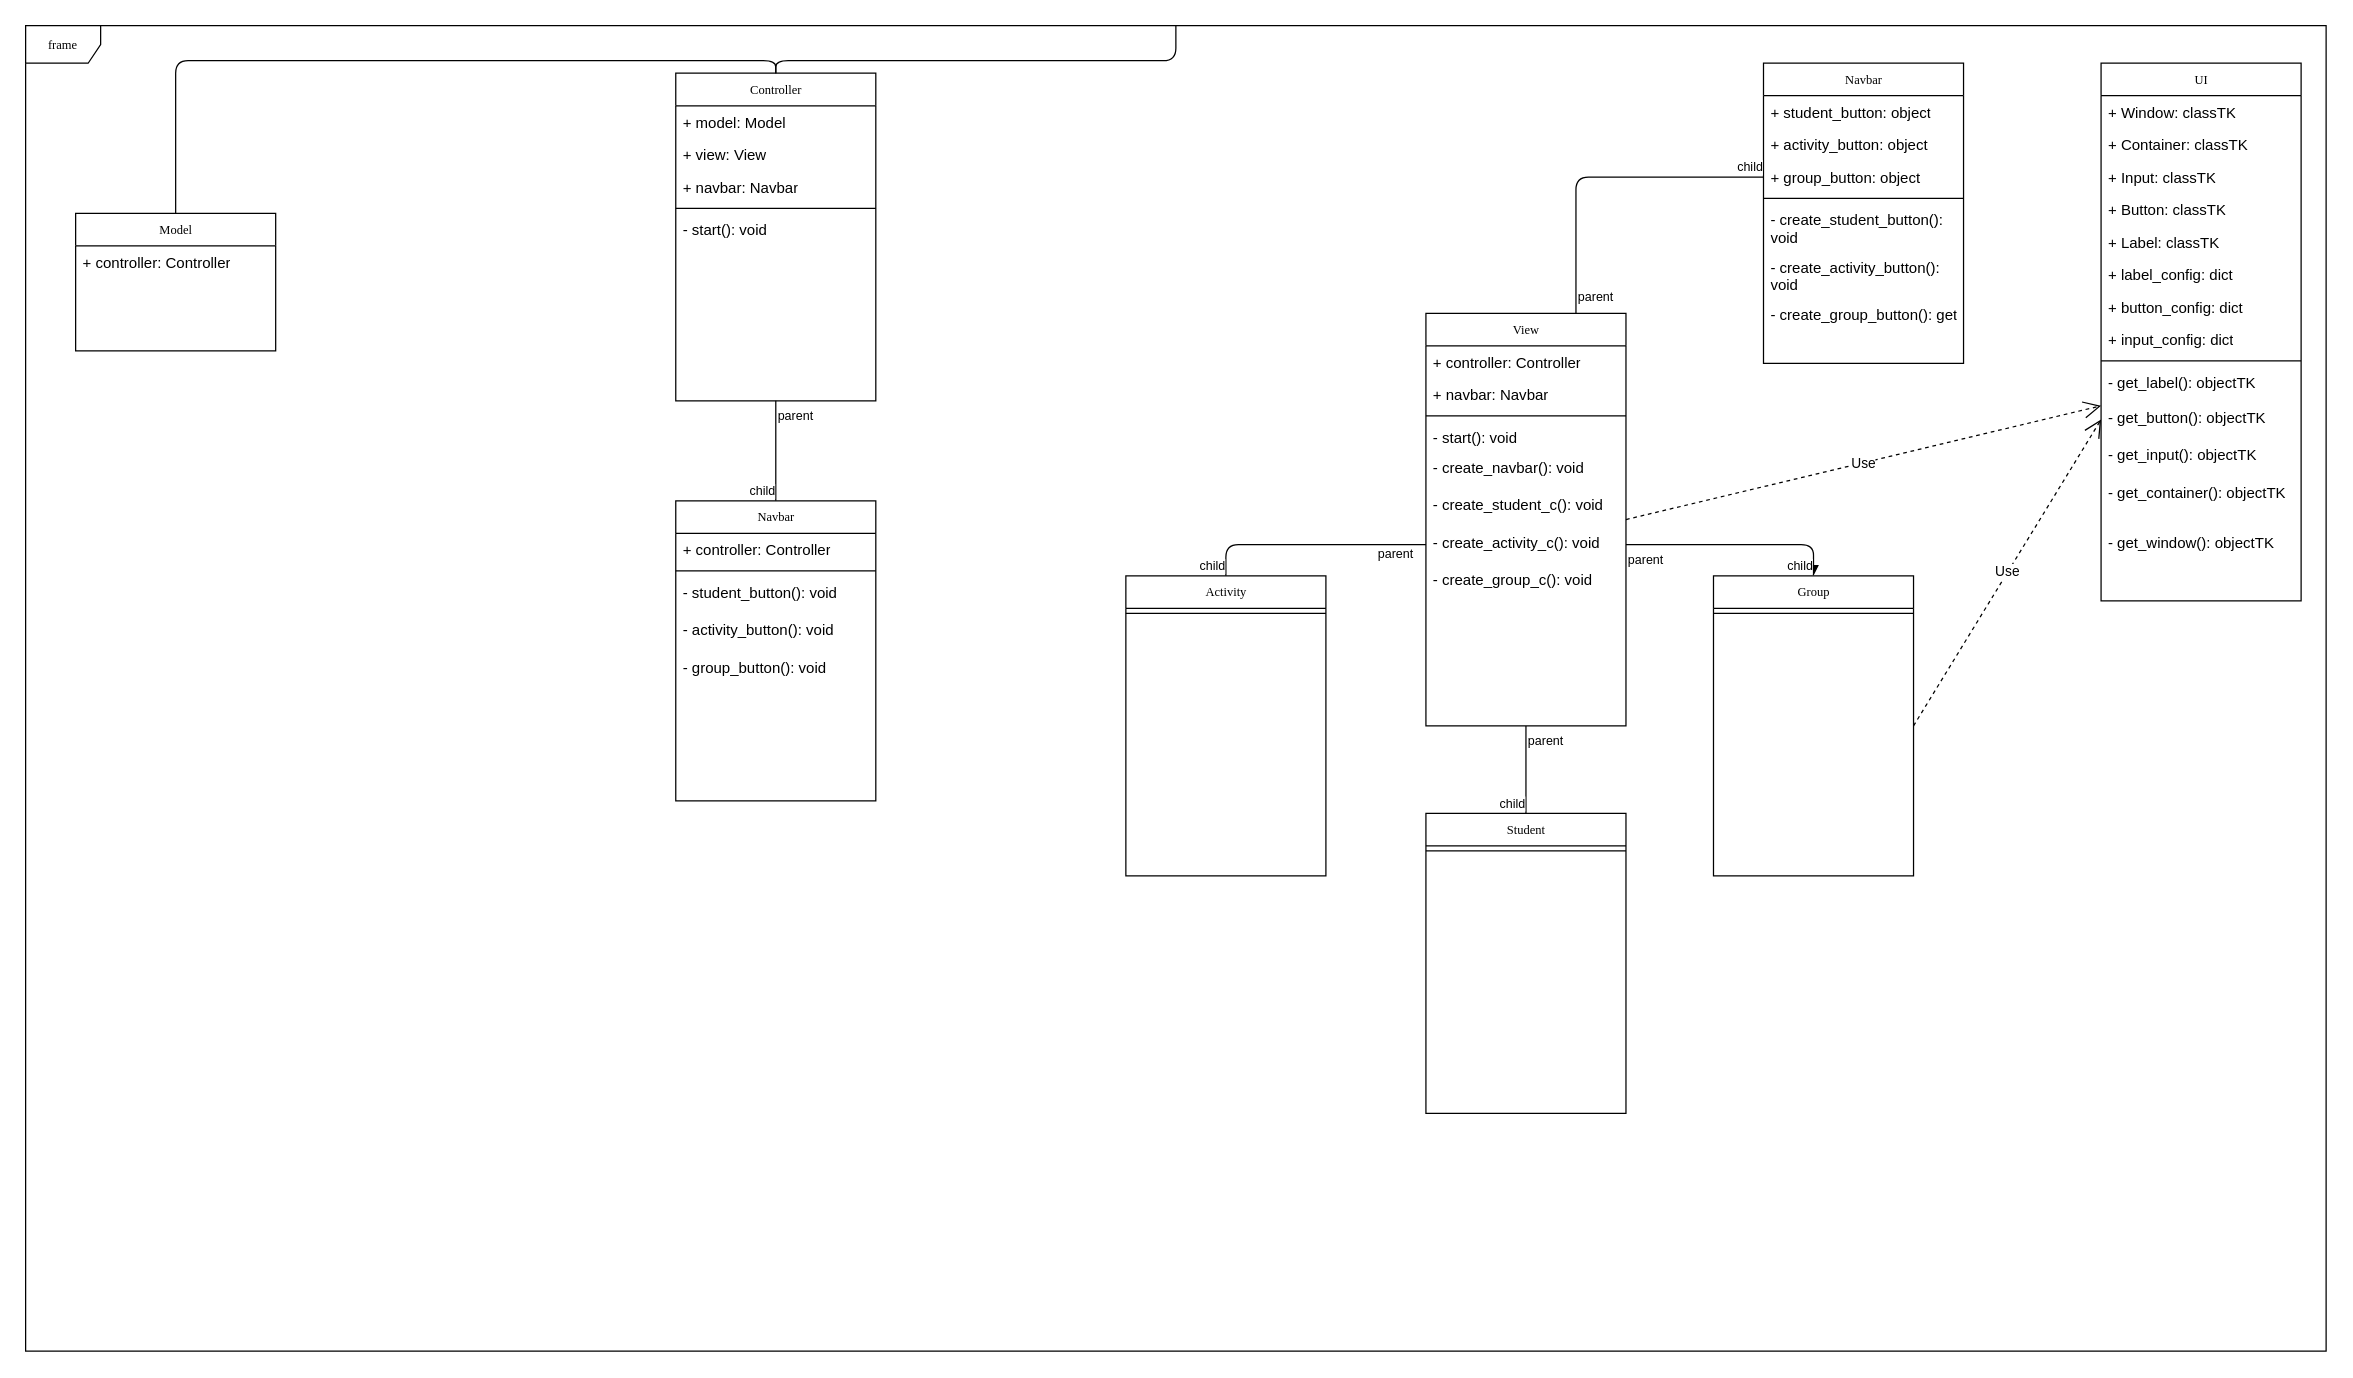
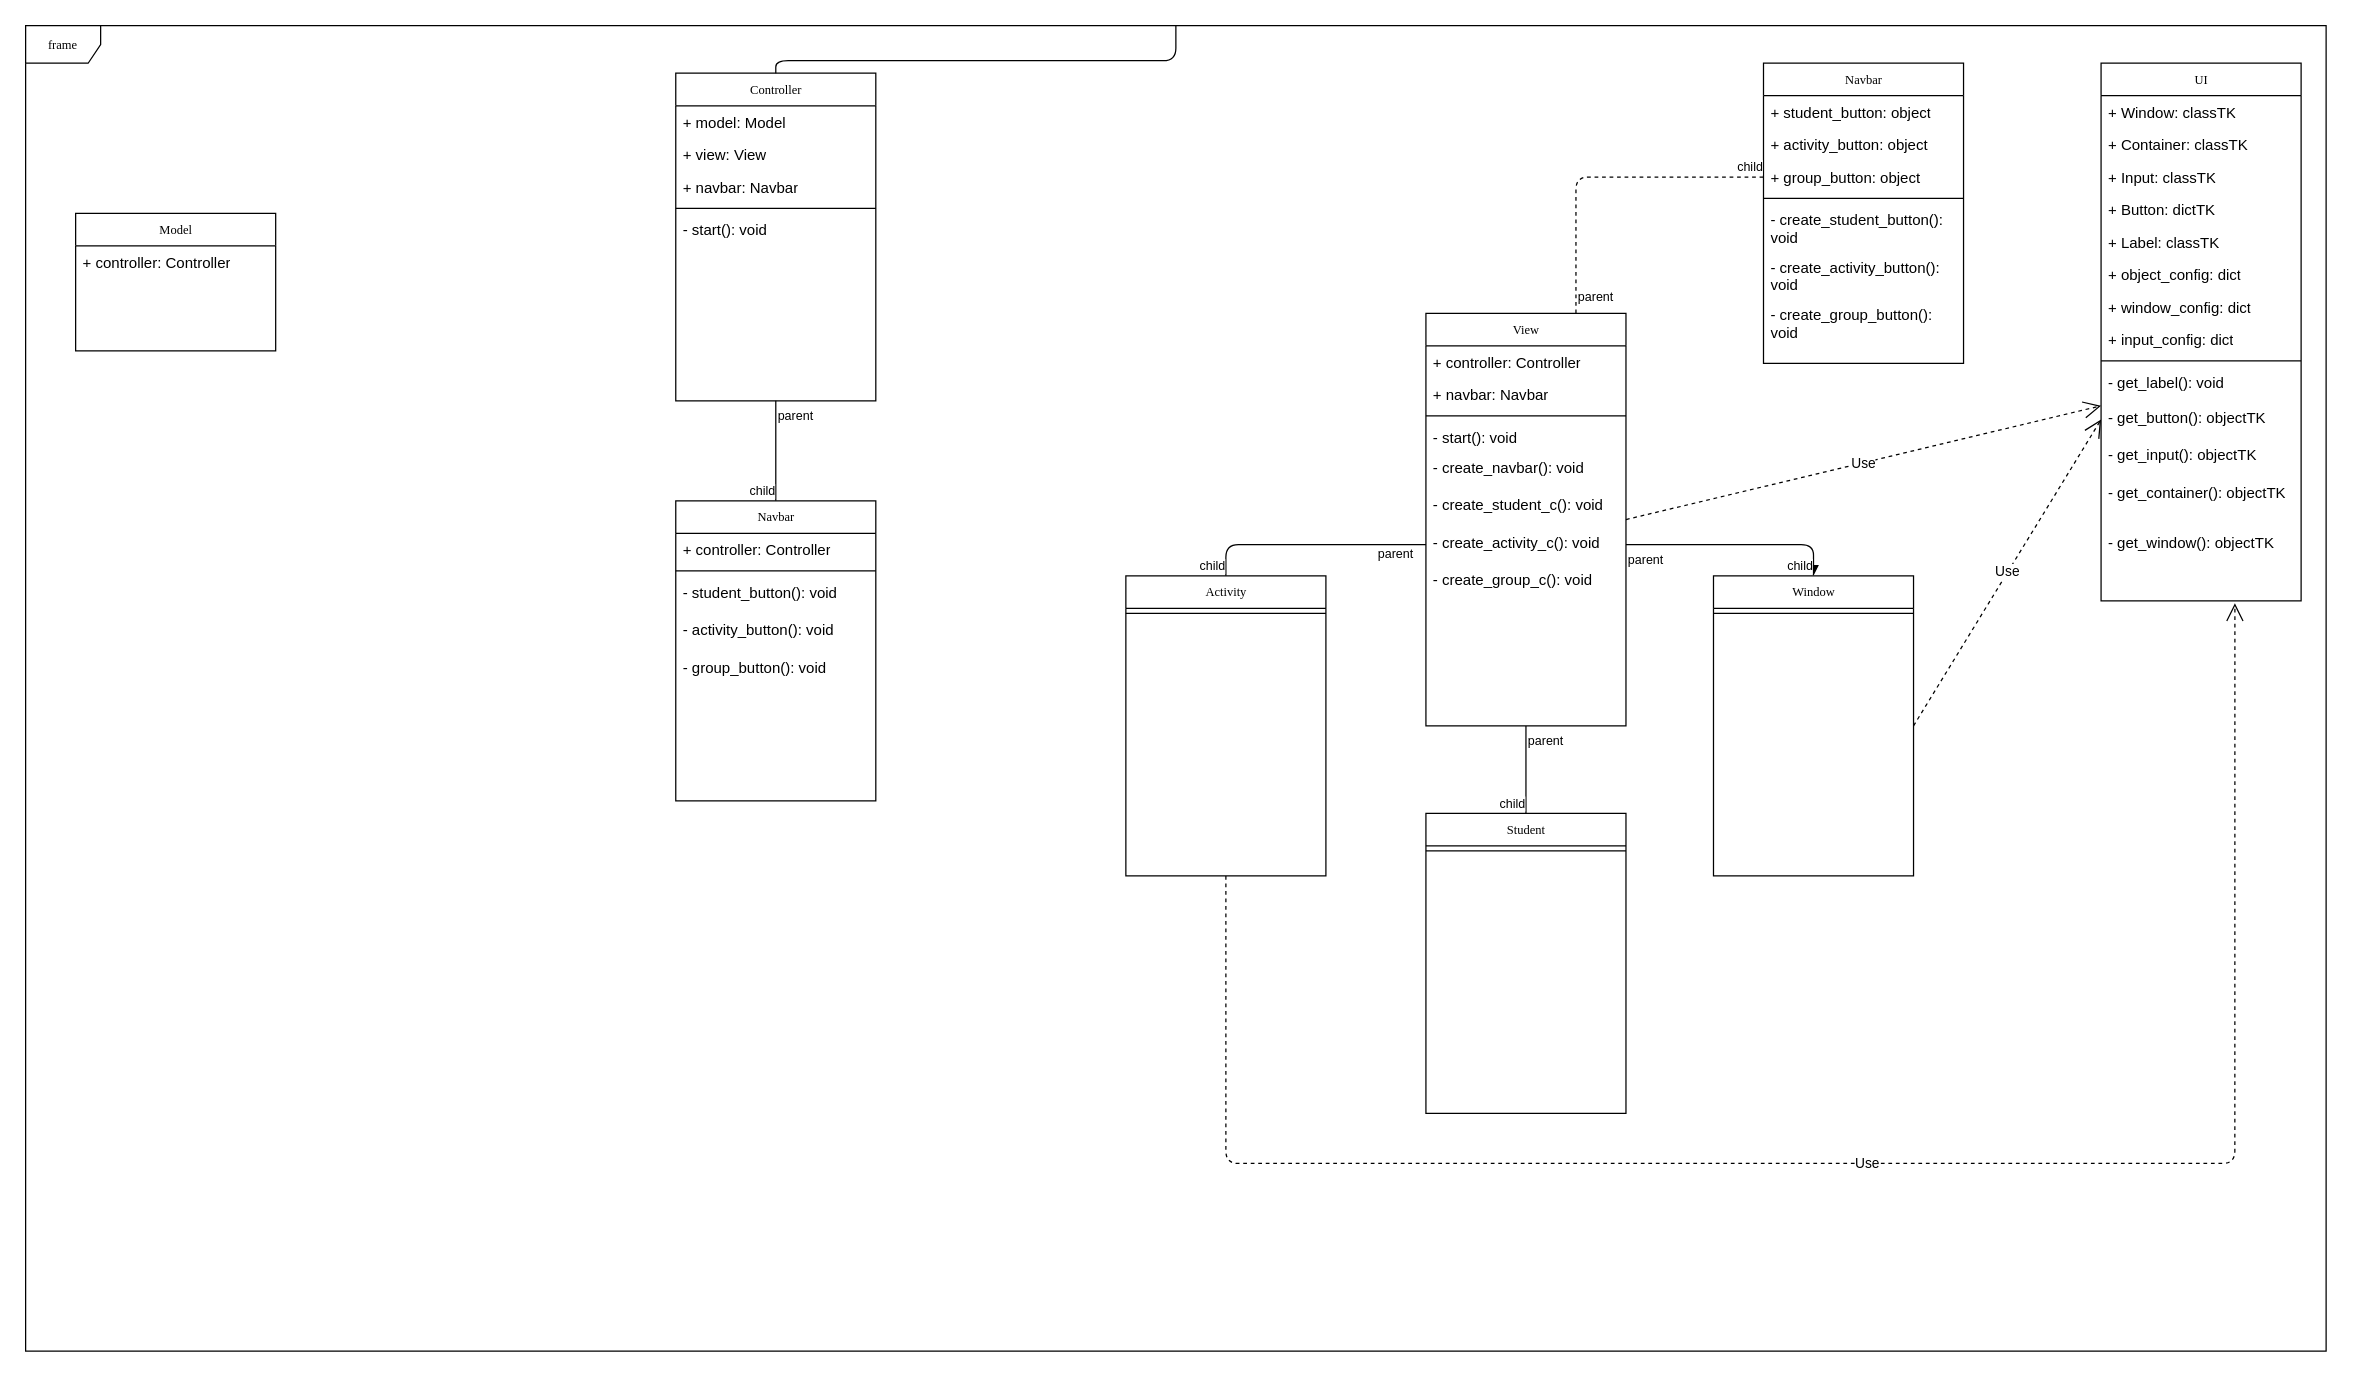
edge "Controller" -- "Model": removed
edge "+ group_button: object" -- "View": style solid -> dashed
node "+ Button: classTK": label "+ Button: classTK" -> "+ Button: dictTK"
node "+ label_config: dict": label "+ label_config: dict" -> "+ object_config: dict"
node "+ button_config: dict": label "+ button_config: dict" -> "+ window_config: dict"
node "- create_group_button(): get": label "- create_group_button(): get" -> "- create_group_button(): void"
node "- get_label(): objectTK": label "- get_label(): objectTK" -> "- get_label(): void"
node "Group": label "Group" -> "Window"
edge "Activity" -> "- get_window(): objectTK": added, label "Use"
